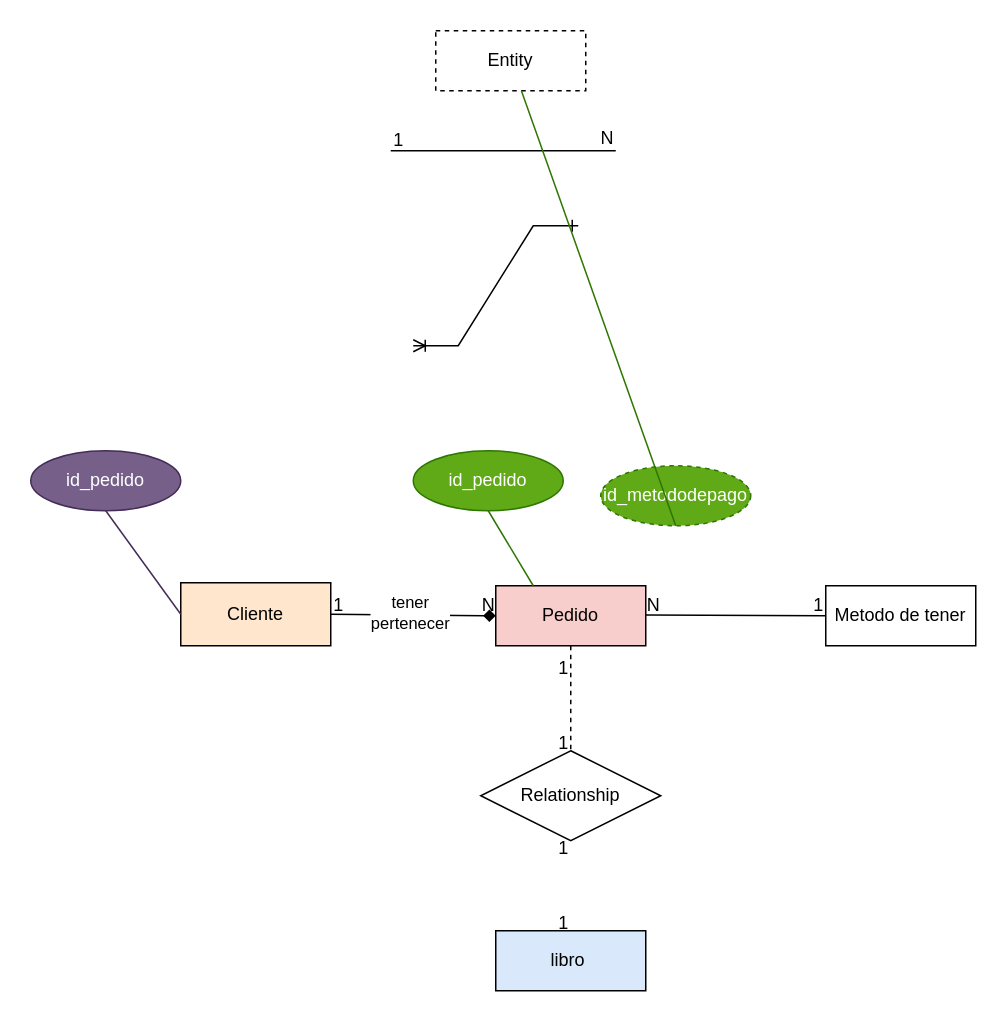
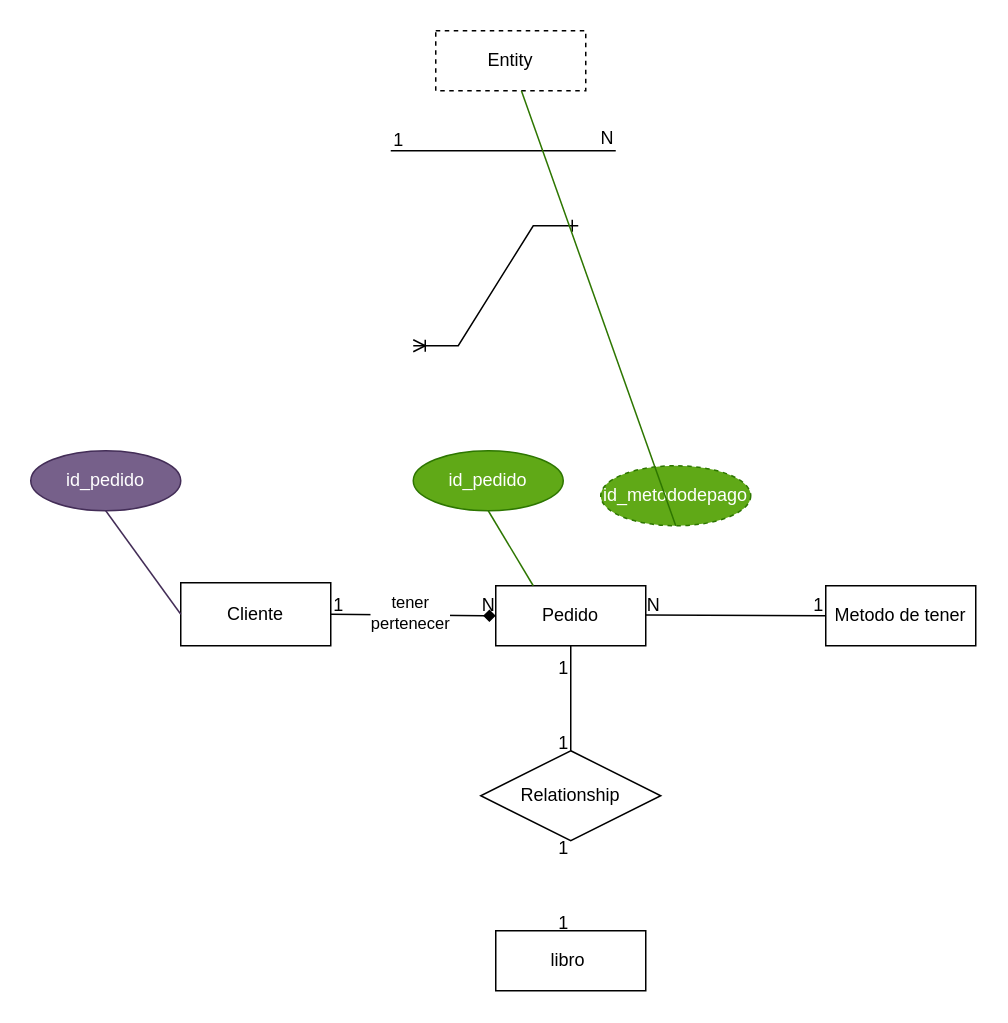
node "Cliente": fillcolor #ffe6cc -> #ffffff
node "Pedido": fillcolor #f8cecc -> #ffffff
edge "Pedido" -- "Relationship": style dashed -> solid
node "libro": fillcolor #dae8fc -> #ffffff
